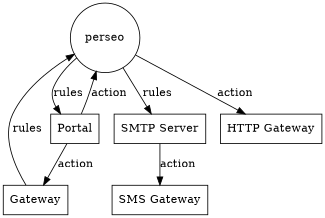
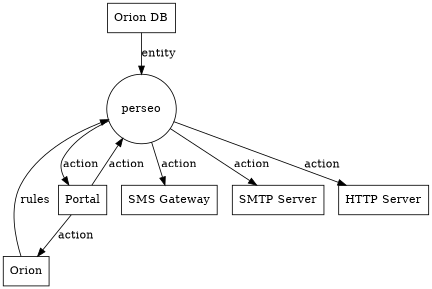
node "Orion DB": added
edge "perseo" -> "Portal": label "rules" -> "action"
edge "perseo" -> "SMTP Server": label "rules" -> "action"
node "HTTP Gateway": label "HTTP Gateway" -> "HTTP Server"
edge "SMTP Server" -> "SMS Gateway": now "perseo" -> "SMS Gateway"
node "Gateway": label "Gateway" -> "Orion"
